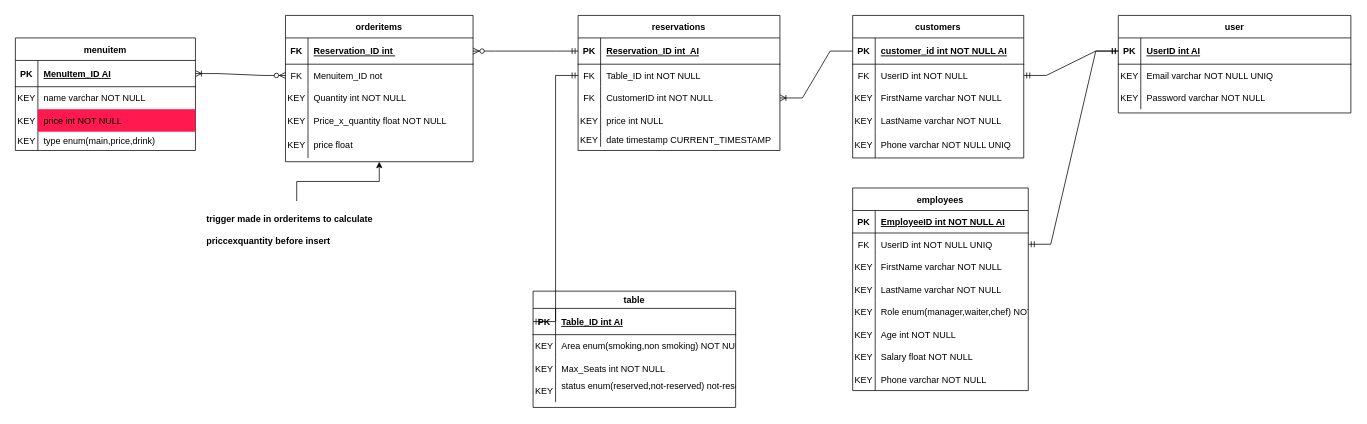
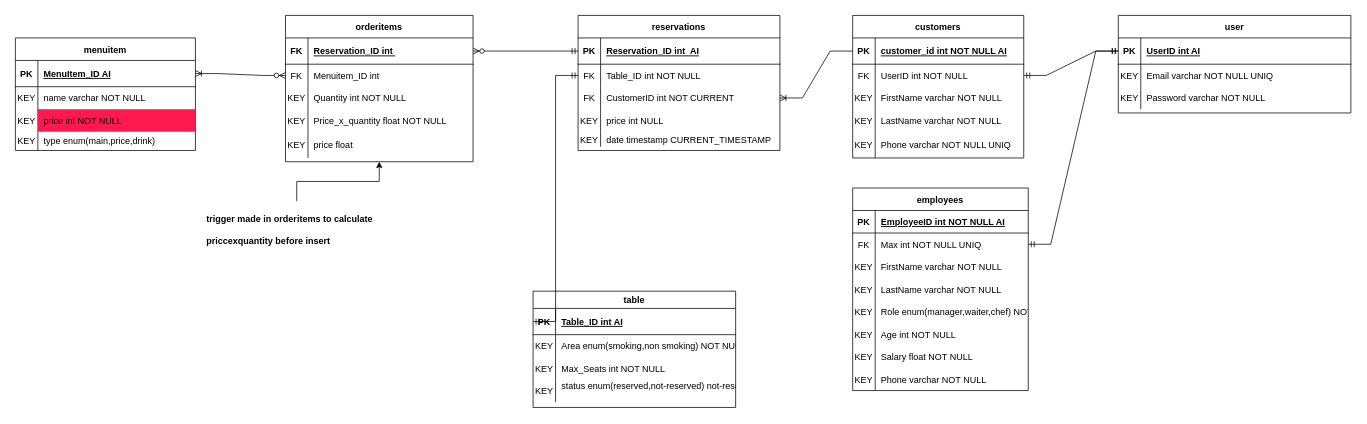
node "Menuitem_ID not": label "Menuitem_ID not" -> "Menuitem_ID int"
node "CustomerID int NOT NULL": label "CustomerID int NOT NULL" -> "CustomerID int NOT CURRENT"
node "UserID int NOT NULL UNIQ": label "UserID int NOT NULL UNIQ" -> "Max int NOT NULL UNIQ"
